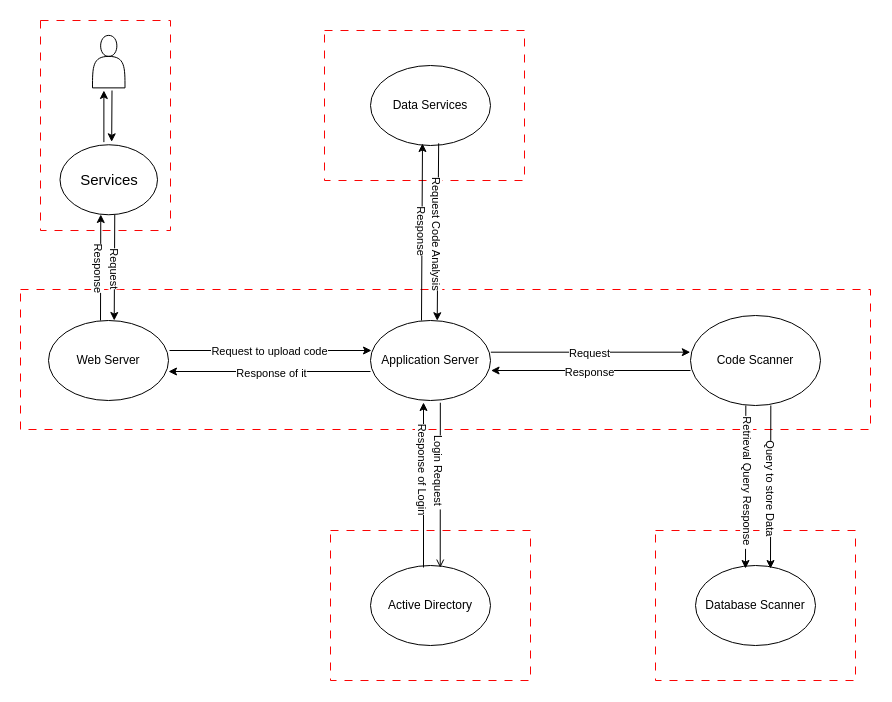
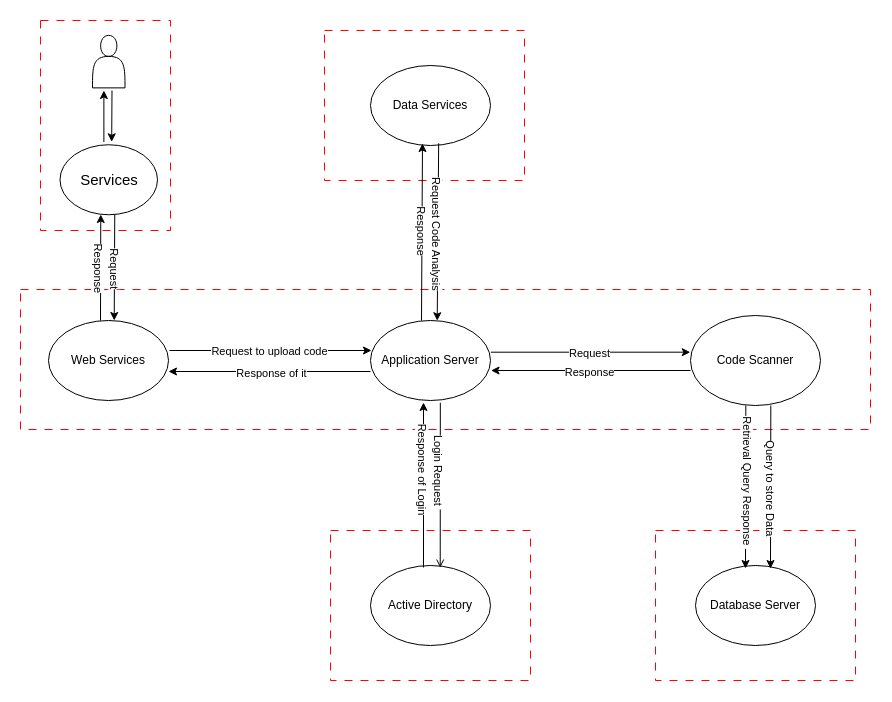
node "Web Server": label "Web Server" -> "Web Services"
node "Database Scanner": label "Database Scanner" -> "Database Server"
